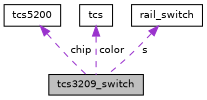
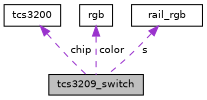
node "tcs5200": label "tcs5200" -> "tcs3200"
node "tcs": label "tcs" -> "rgb"
node "rail_switch": label "rail_switch" -> "rail_rgb"
